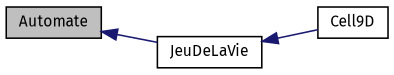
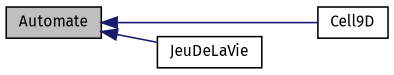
edge "Cell9D" -> "JeuDeLaVie": now "Cell9D" -> "Automate"
